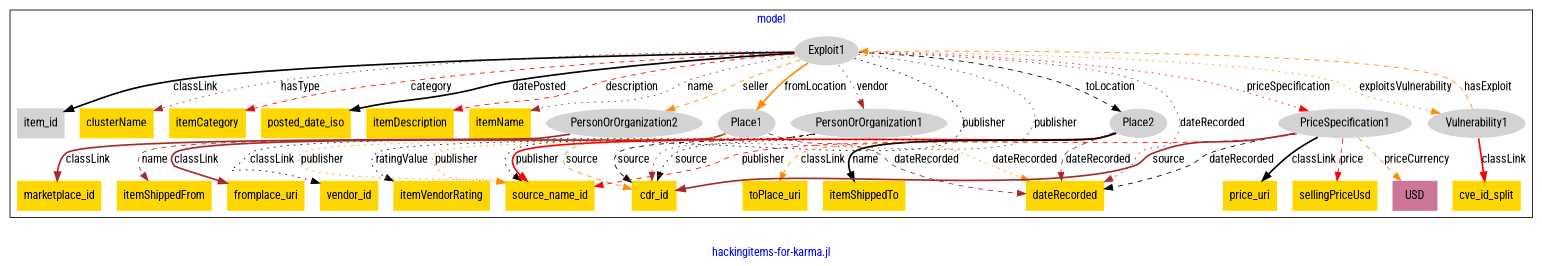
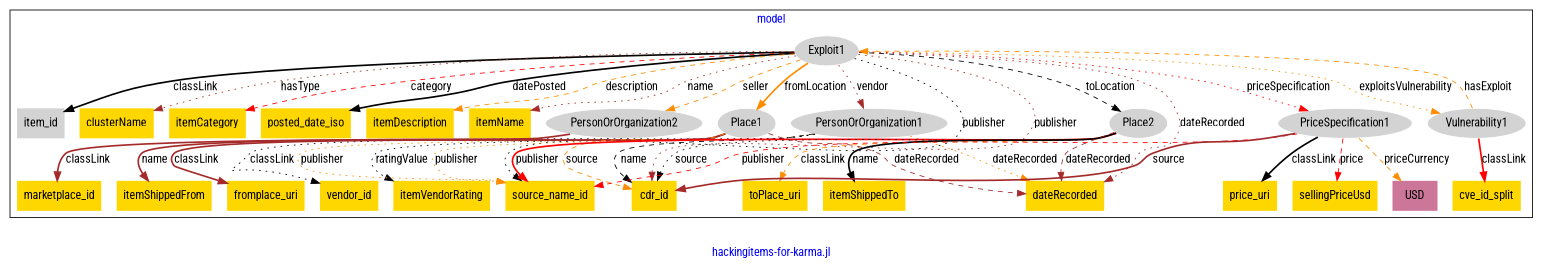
edge "Exploit1" -> "itemDescription": color red -> darkorange
edge "Place1" -> "itemShippedFrom": style dashed -> bold
edge "PriceSpecification1" -> "dateRecorded": removed, label "dateRecorded"
edge "PersonOrOrganization1" -> "cdr_id": label "source" -> "name"
